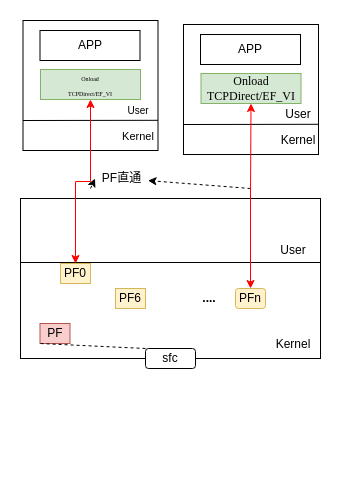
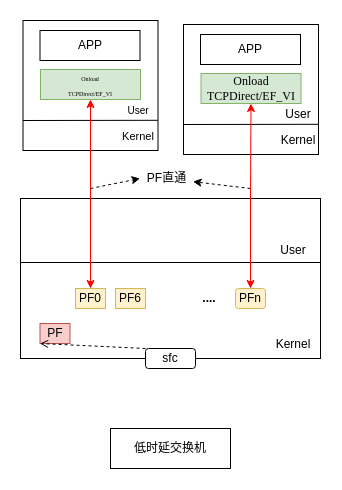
node "PF直通": moved (122, 179) -> (167, 179)
node "PF0": moved (76, 274) -> (91, 299)
edge "PF" -- "sfc": arrowhead none -> open
node "低时延交换机": added
